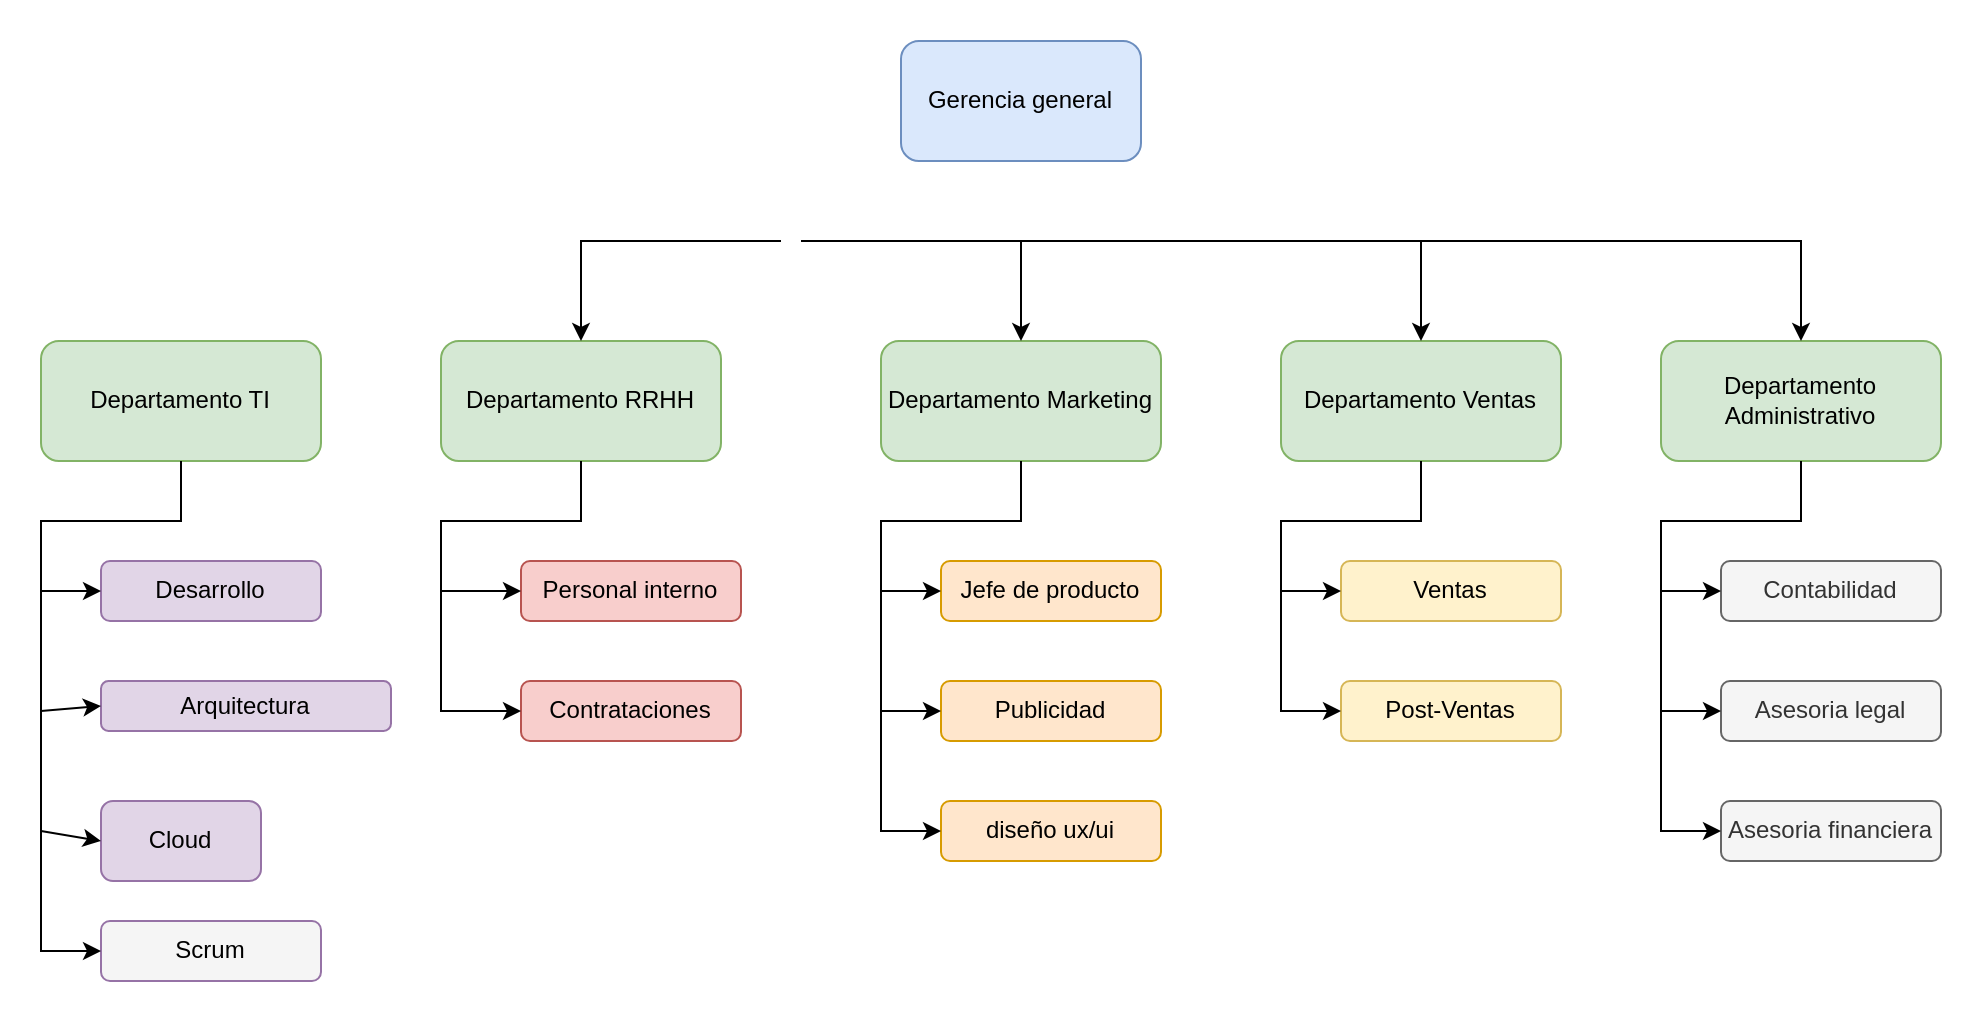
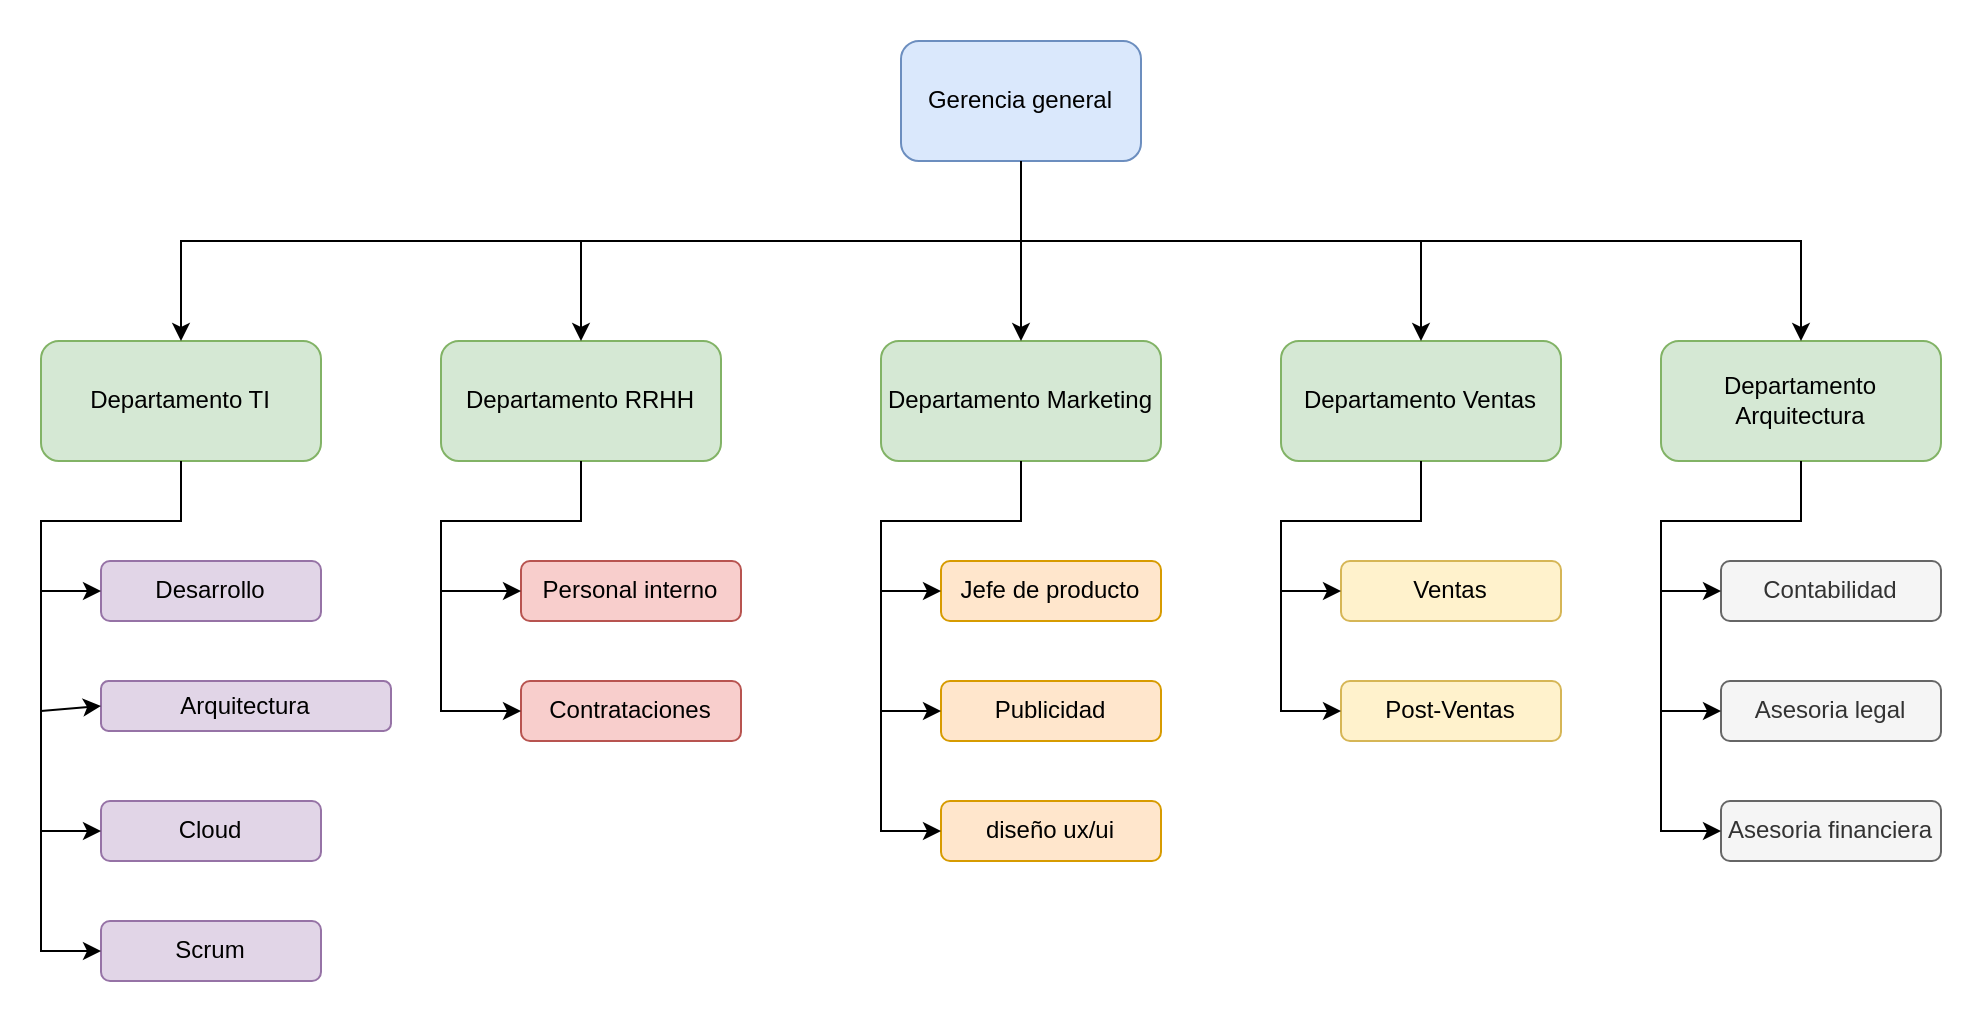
edge "Gerencia general" -> "Departamento TI": added
node "Departamento Administrativo": label "Departamento Administrativo" -> "Departamento Arquitectura"
node "Cloud": size 160x80 -> 220x60
node "Scrum": fillcolor #f5f5f5 -> #e1d5e7
